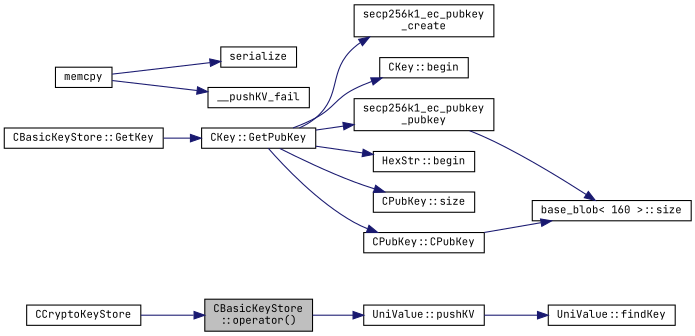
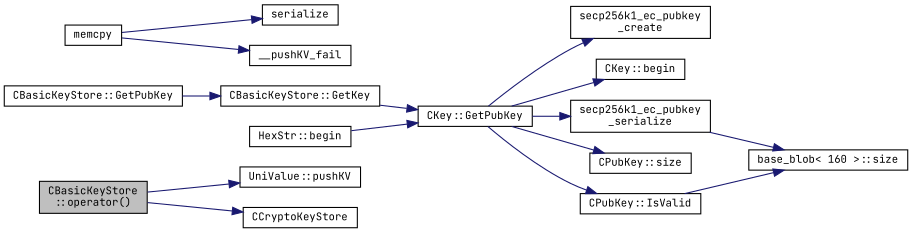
node "CBasicKeyStore::GetPubKey": added
node "secp256k1_ec_pubkey _pubkey": label "secp256k1_ec_pubkey _pubkey" -> "secp256k1_ec_pubkey _serialize"
edge "CKey::GetPubKey" -> "HexStr::begin": reversed
node "CPubKey::CPubKey": label "CPubKey::CPubKey" -> "CPubKey::IsValid"
edge "CCryptoKeyStore" -> "CBasicKeyStore ::operator()": reversed
node "UniValue::findKey": removed
